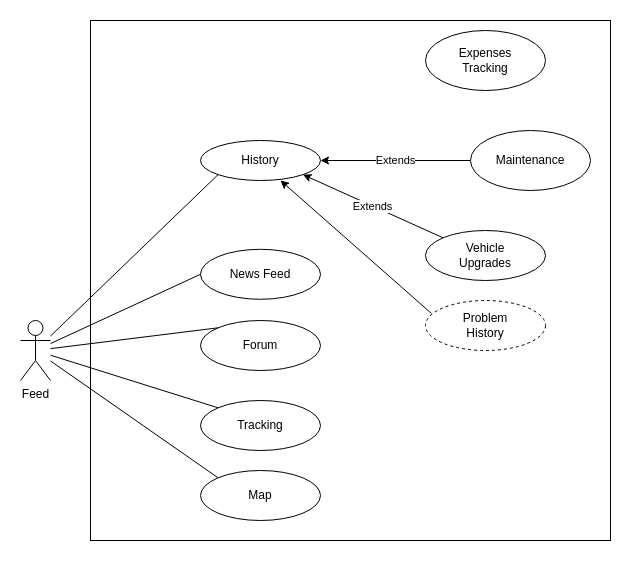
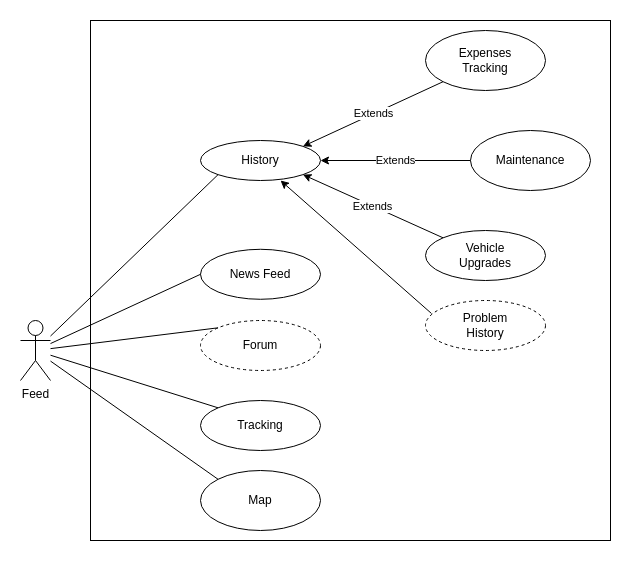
edge "Expenses Tracking" -> "History": added, label "Extends"
node "Forum": style solid -> dashed
node "Map": size 120x50 -> 120x60
